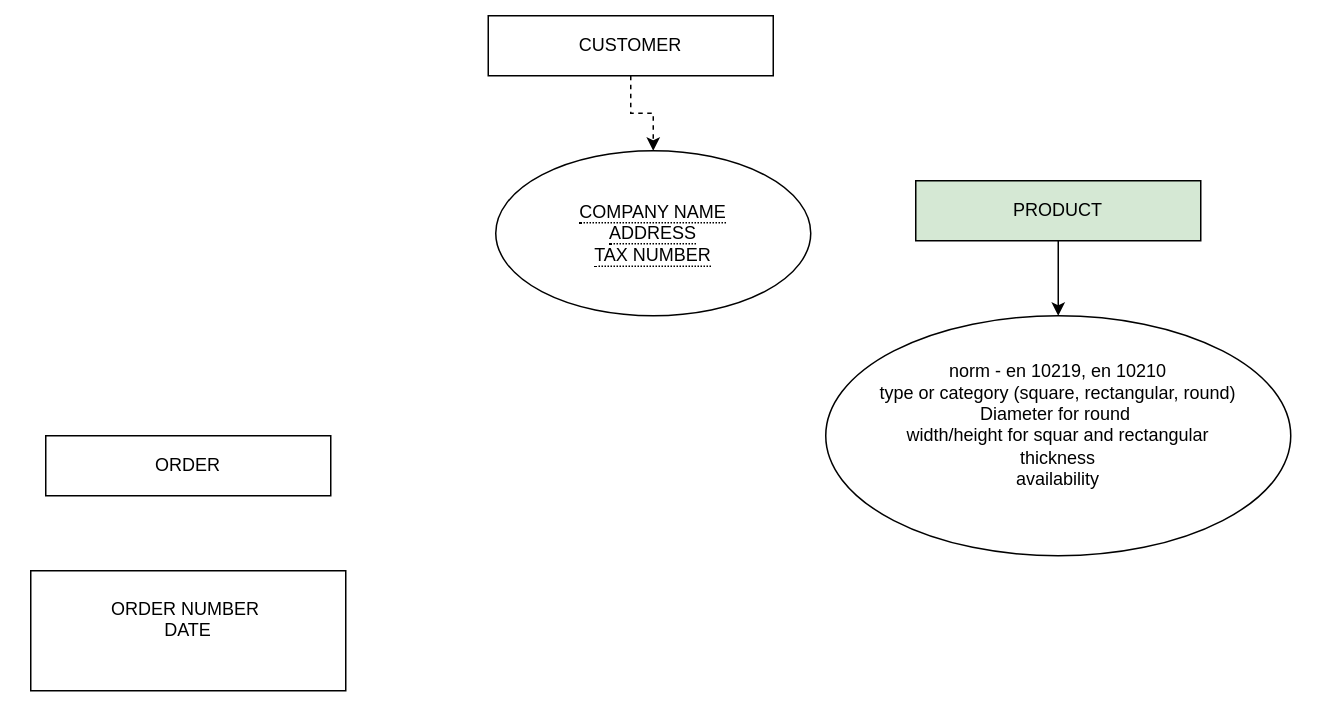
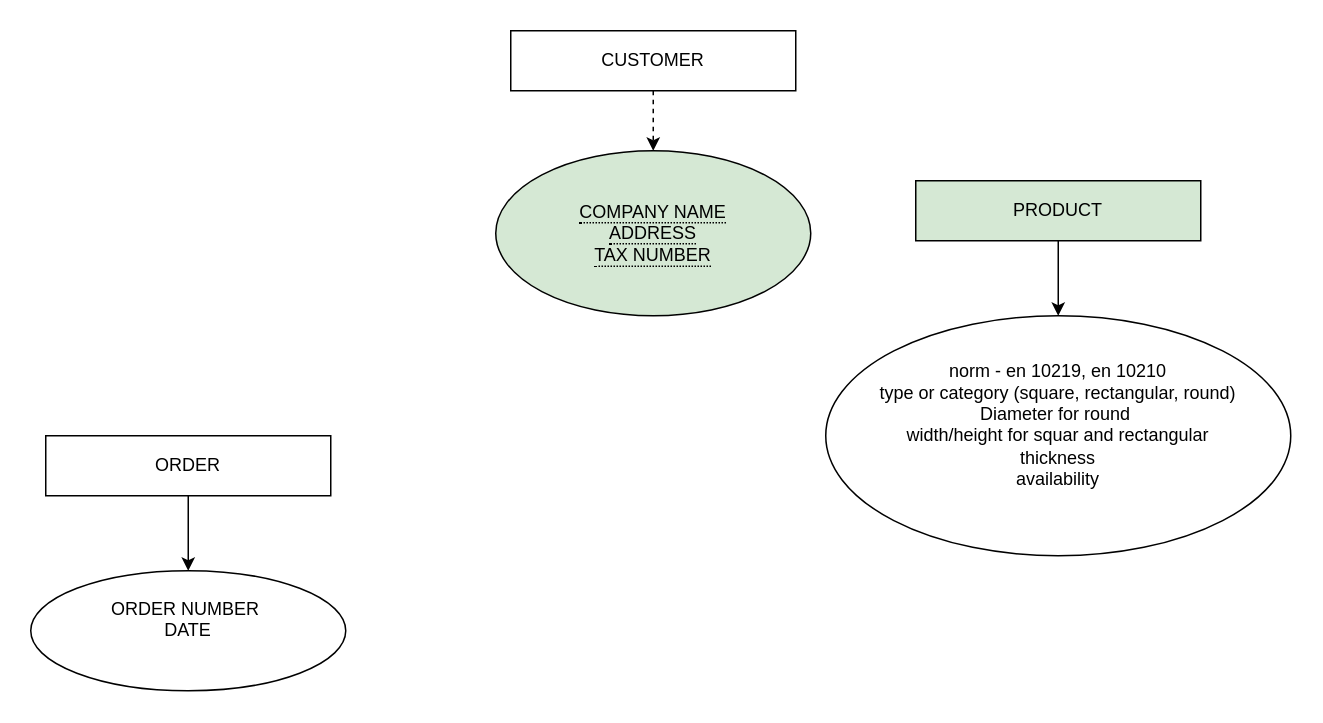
node "CUSTOMER": moved (631, 46) -> (653, 61)
node "COMPANY NAME ADDRESS TAX NUMBER": fillcolor #ffffff -> #d5e8d4
edge "ORDER" -> "ORDER NUMBER DATE": added
node "ORDER NUMBER DATE": shape rectangle -> ellipse
